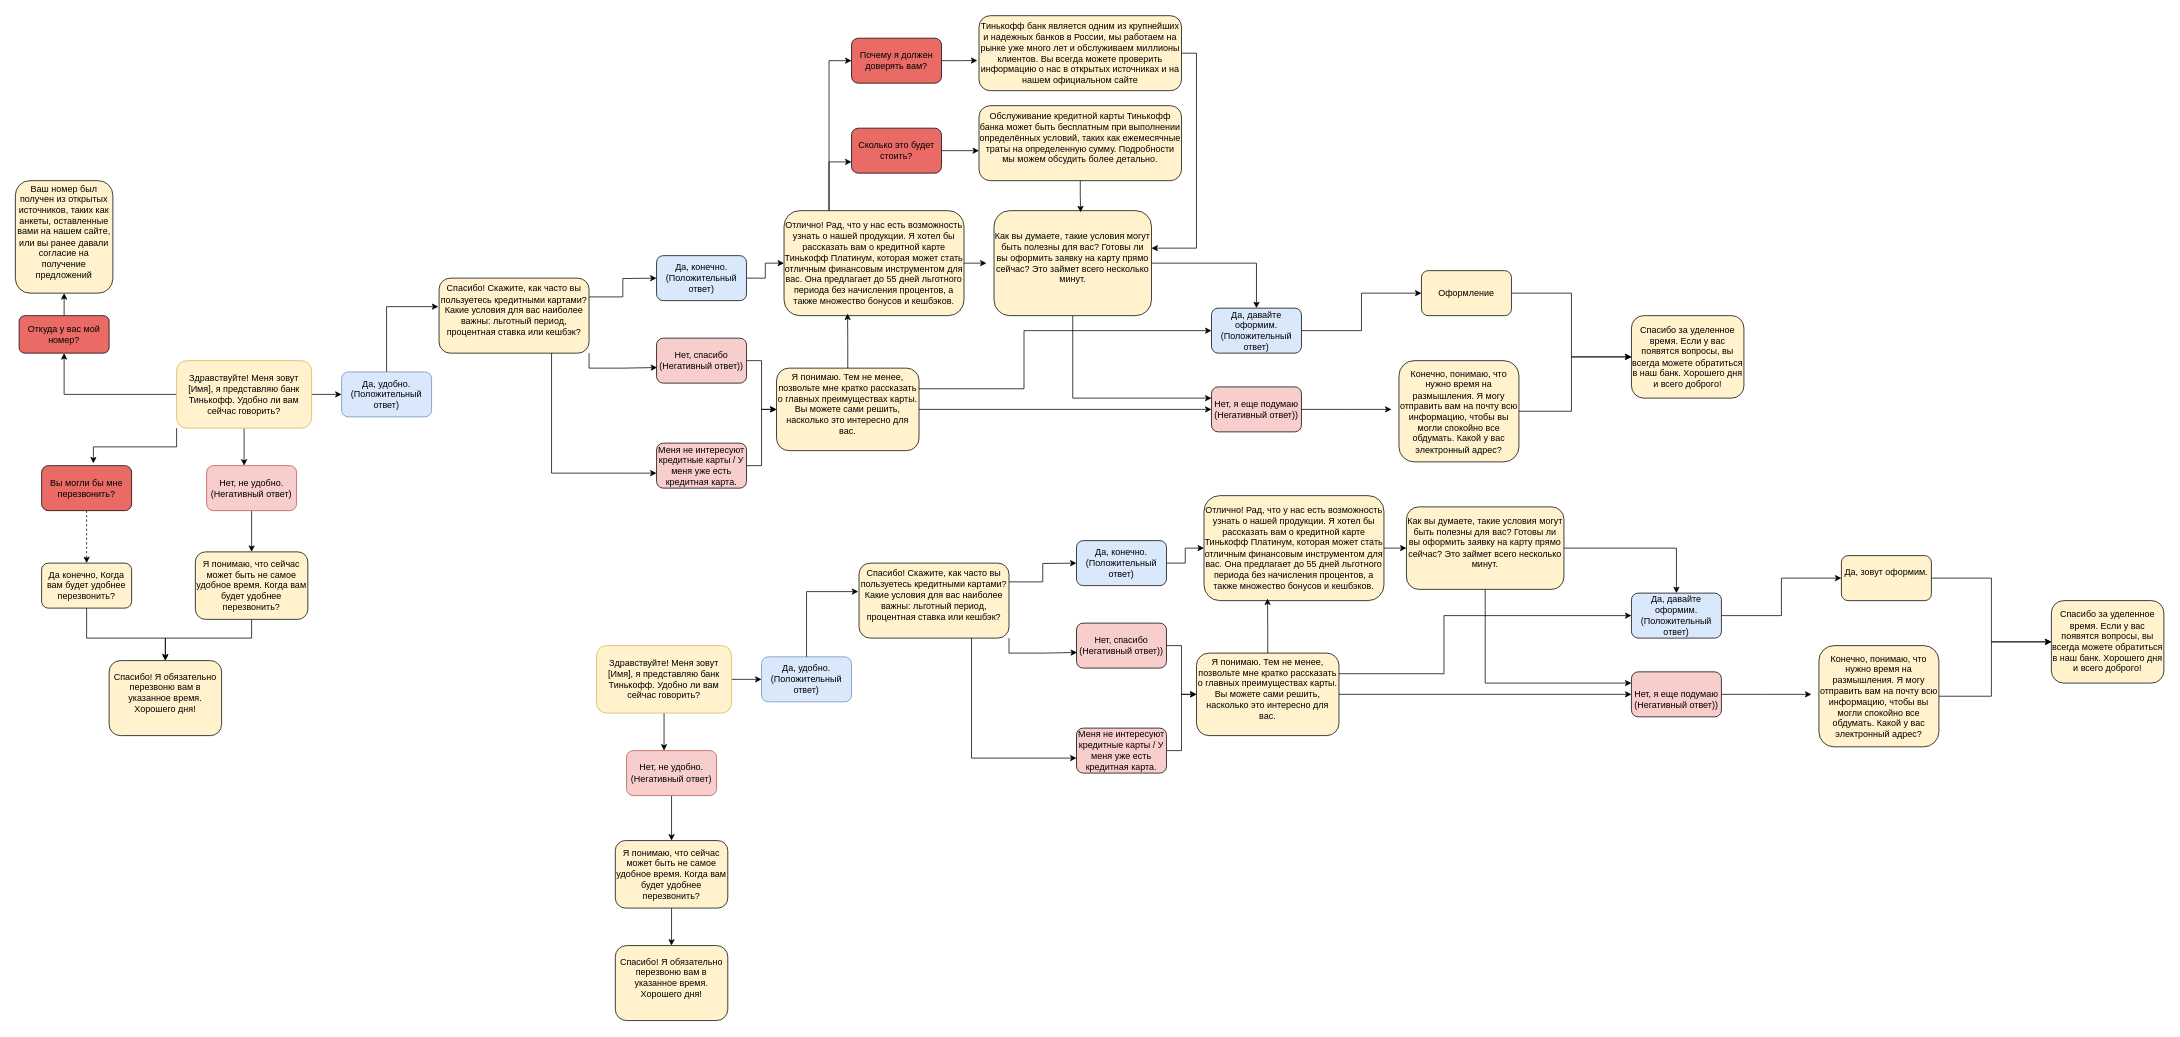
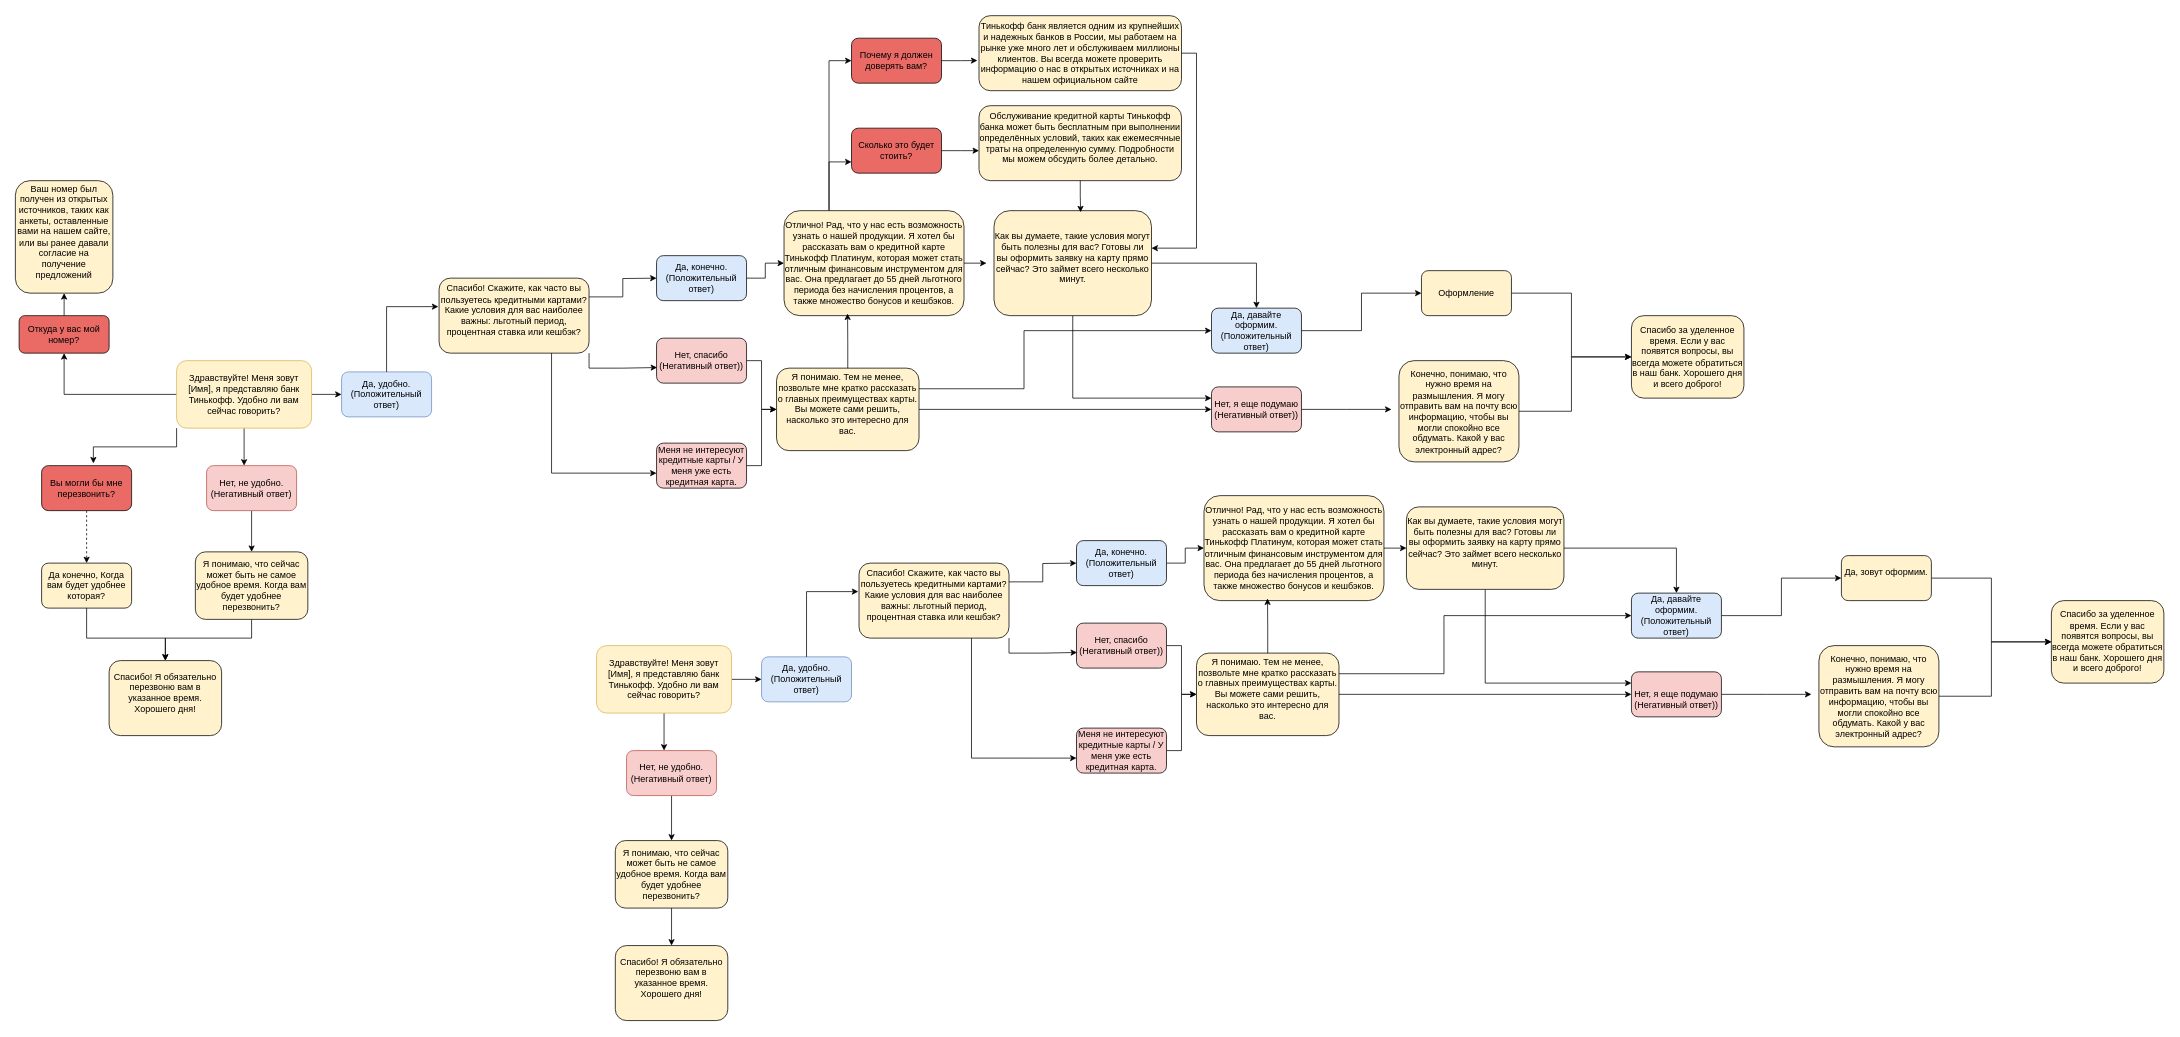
node "Да конечно, Когда вам будет удобнее перезвонить?": label "Да конечно, Когда вам будет удобнее перезвонить?" -> "Да конечно, Когда вам будет удобнее которая?"
